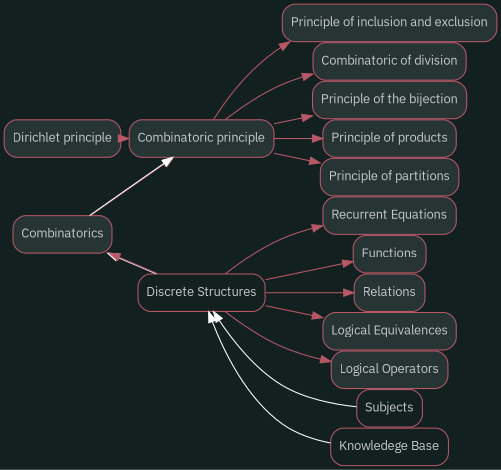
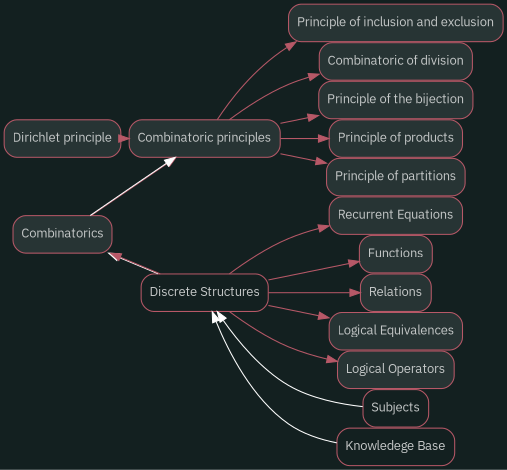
node "Combinatoric principle": label "Combinatoric principle" -> "Combinatoric principles"
